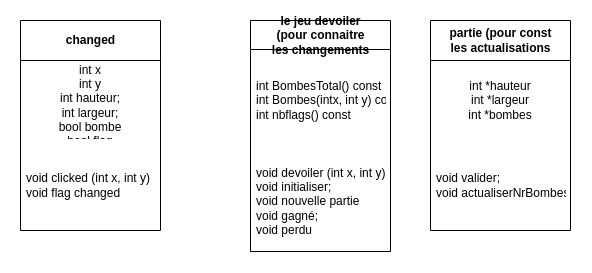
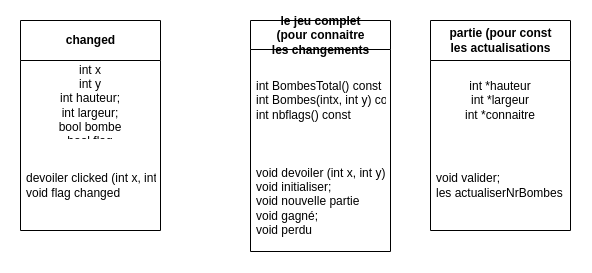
node "le jeu devoiler (pour connaitre les changements": label "le jeu devoiler (pour connaitre les changements" -> "le jeu complet (pour connaitre les changements"
node "int *hauteur int *largeur int *bombes": label "int *hauteur int *largeur int *bombes" -> "int *hauteur int *largeur int *connaitre"
node "void clicked (int x, int y) void flag changed": label "void clicked (int x, int y) void flag changed" -> "devoiler clicked (int x, int y) void flag changed"
node "void valider; void actualiserNrBombes": label "void valider; void actualiserNrBombes" -> "void valider; les actualiserNrBombes"
